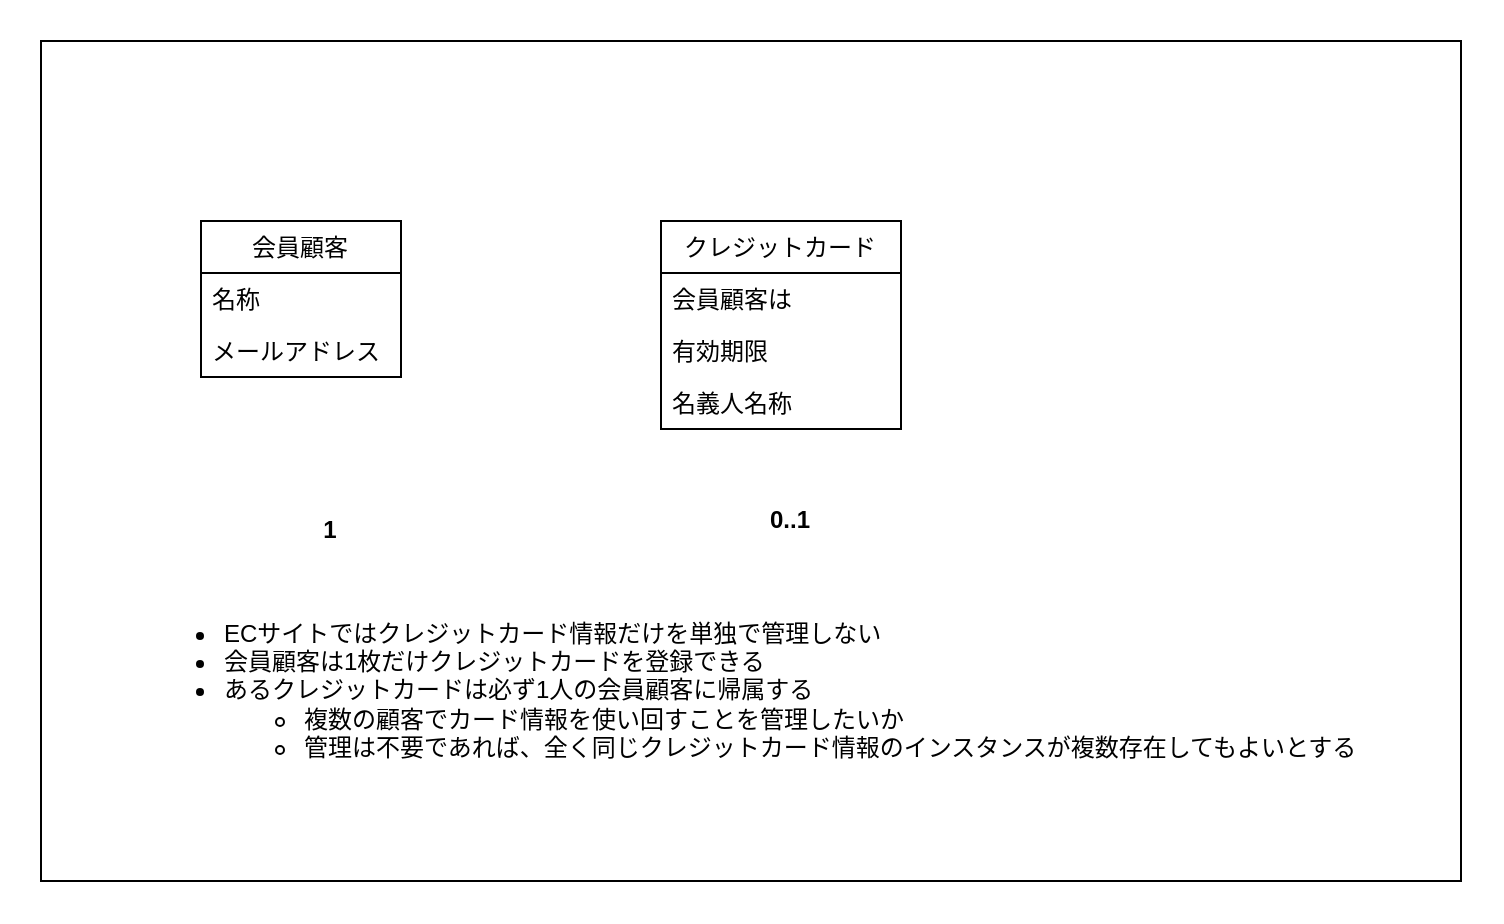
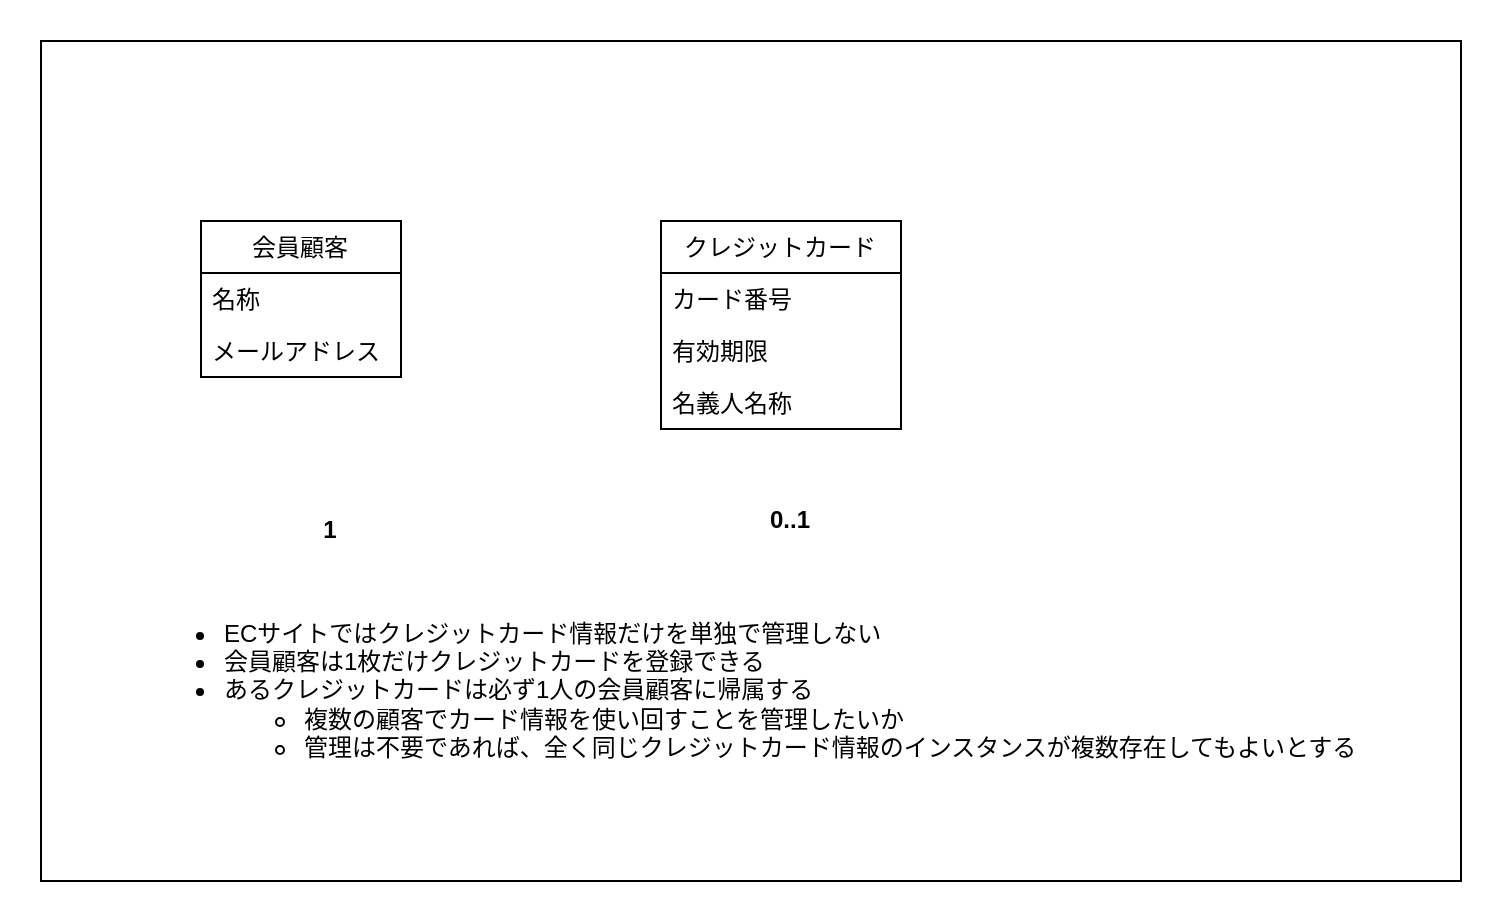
node "会員顧客は": label "会員顧客は" -> "カード番号"
